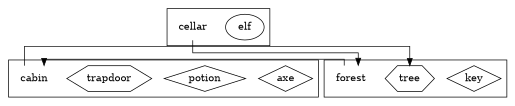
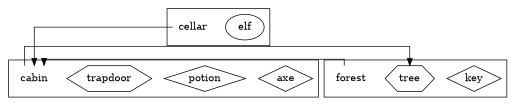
edge "cellar" -> "forest": now "cellar" -> "cabin"
